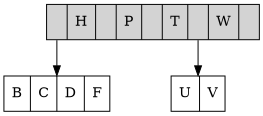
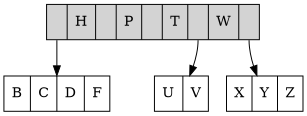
node "X": added
